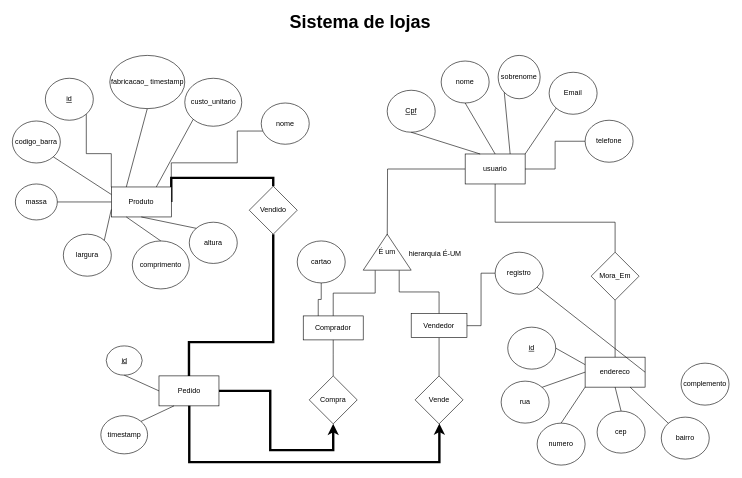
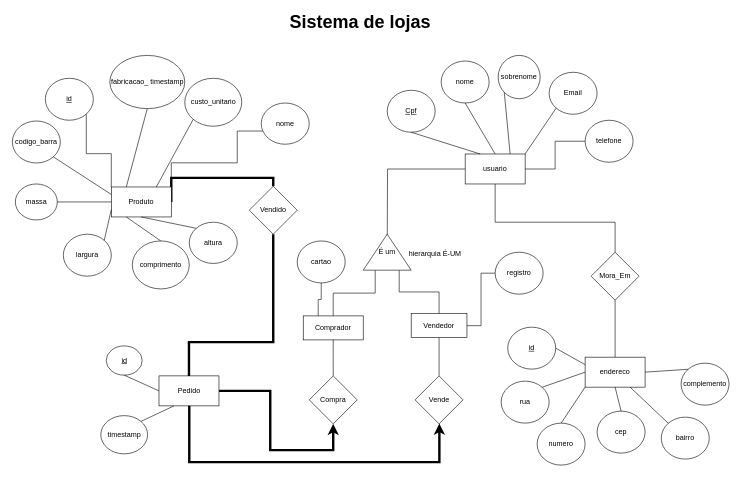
edge "registro" -- "endereco": now "complemento" -- "endereco"
